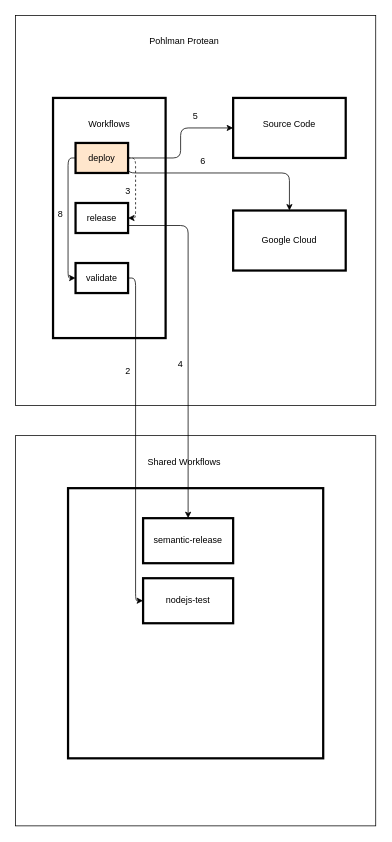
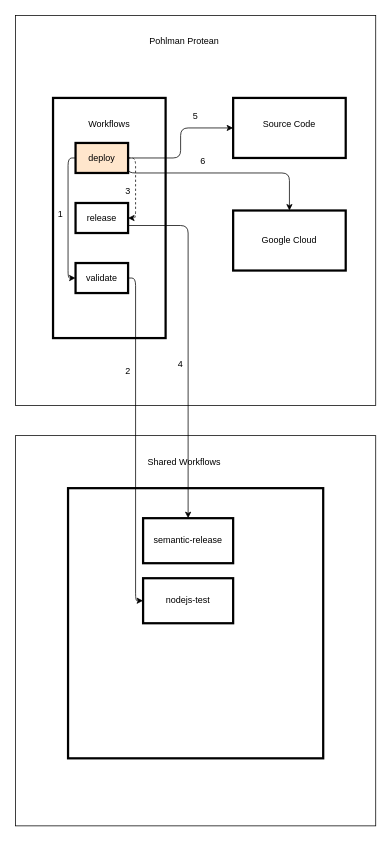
node "8": label "8" -> "1"
